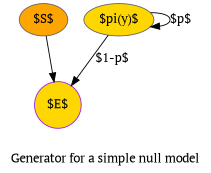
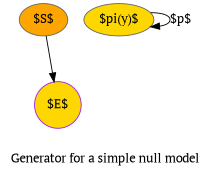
edge "$pi(y)$" -> "$E$": removed, label "$1-p$"
